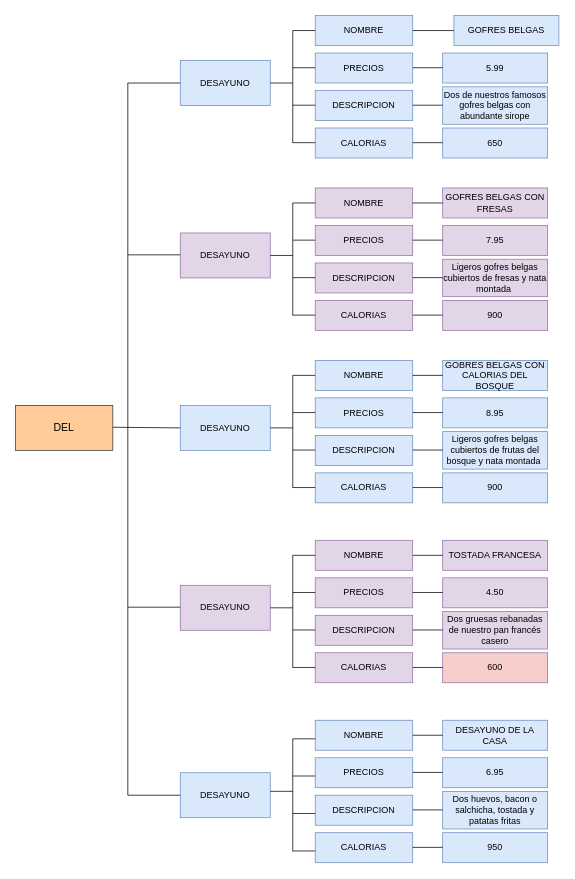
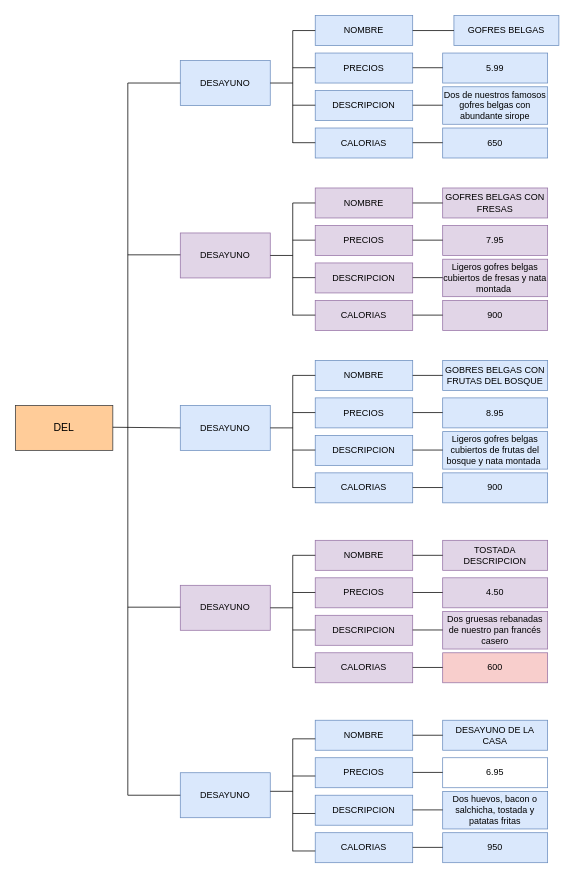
node "GOBRES BELGAS CON CALORIAS DEL BOSQUE": label "GOBRES BELGAS CON CALORIAS DEL BOSQUE" -> "GOBRES BELGAS CON FRUTAS DEL BOSQUE"
node "TOSTADA FRANCESA": label "TOSTADA FRANCESA" -> "TOSTADA DESCRIPCION"
node "6.95": fillcolor #dae8fc -> #ffffff
